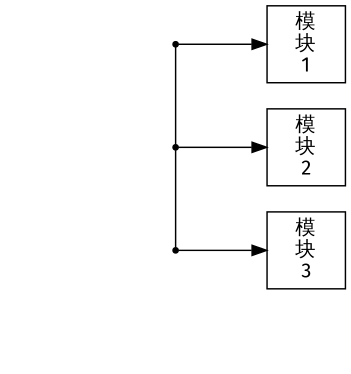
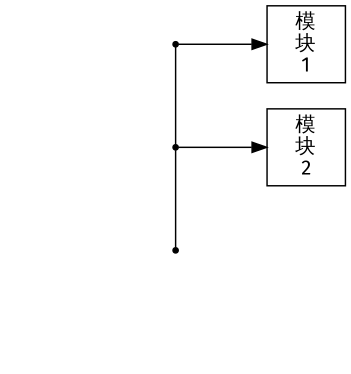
node "模 块 3": removed
